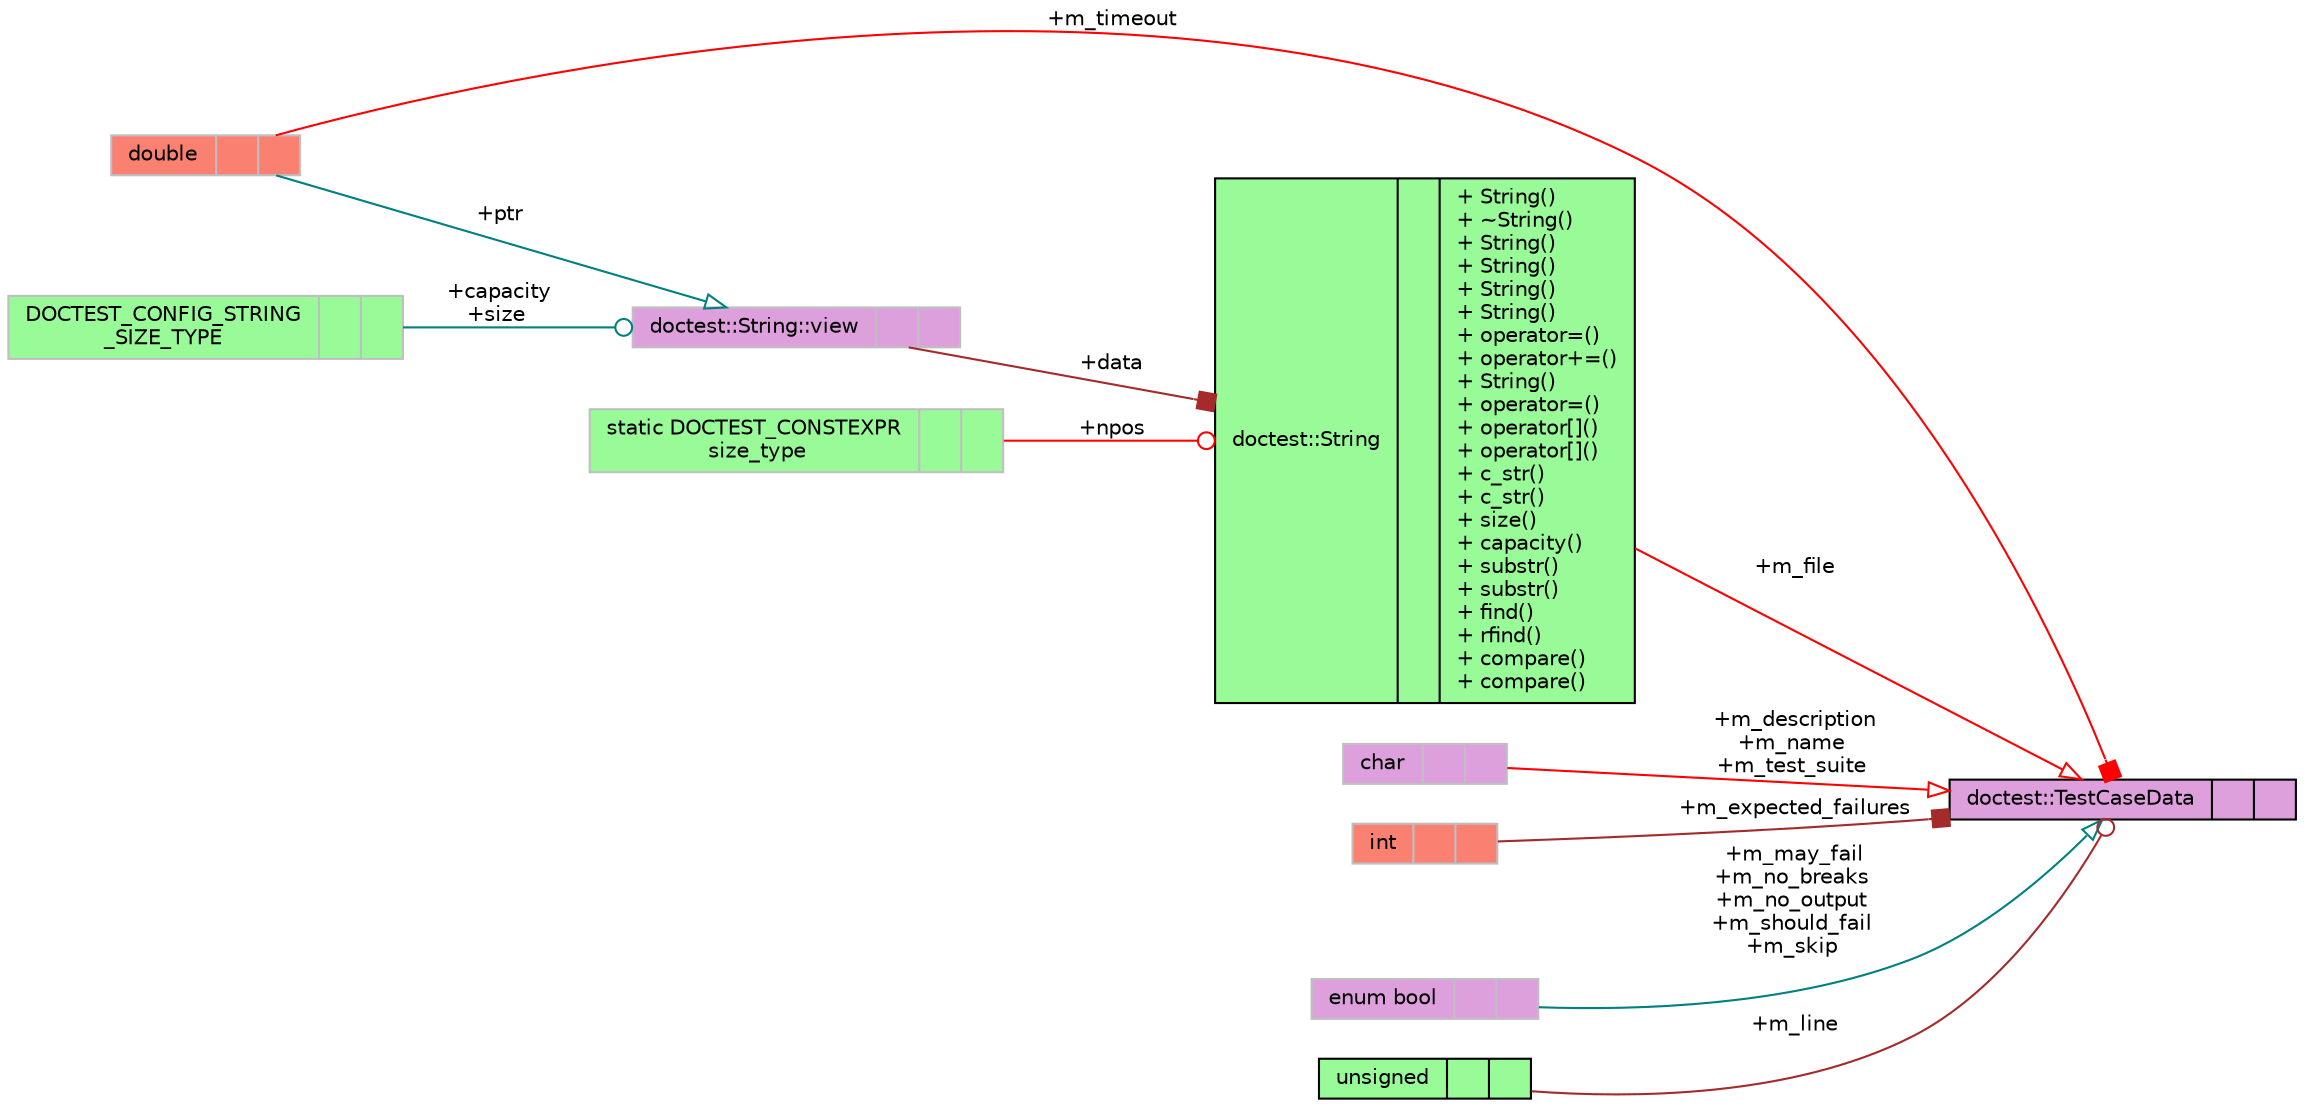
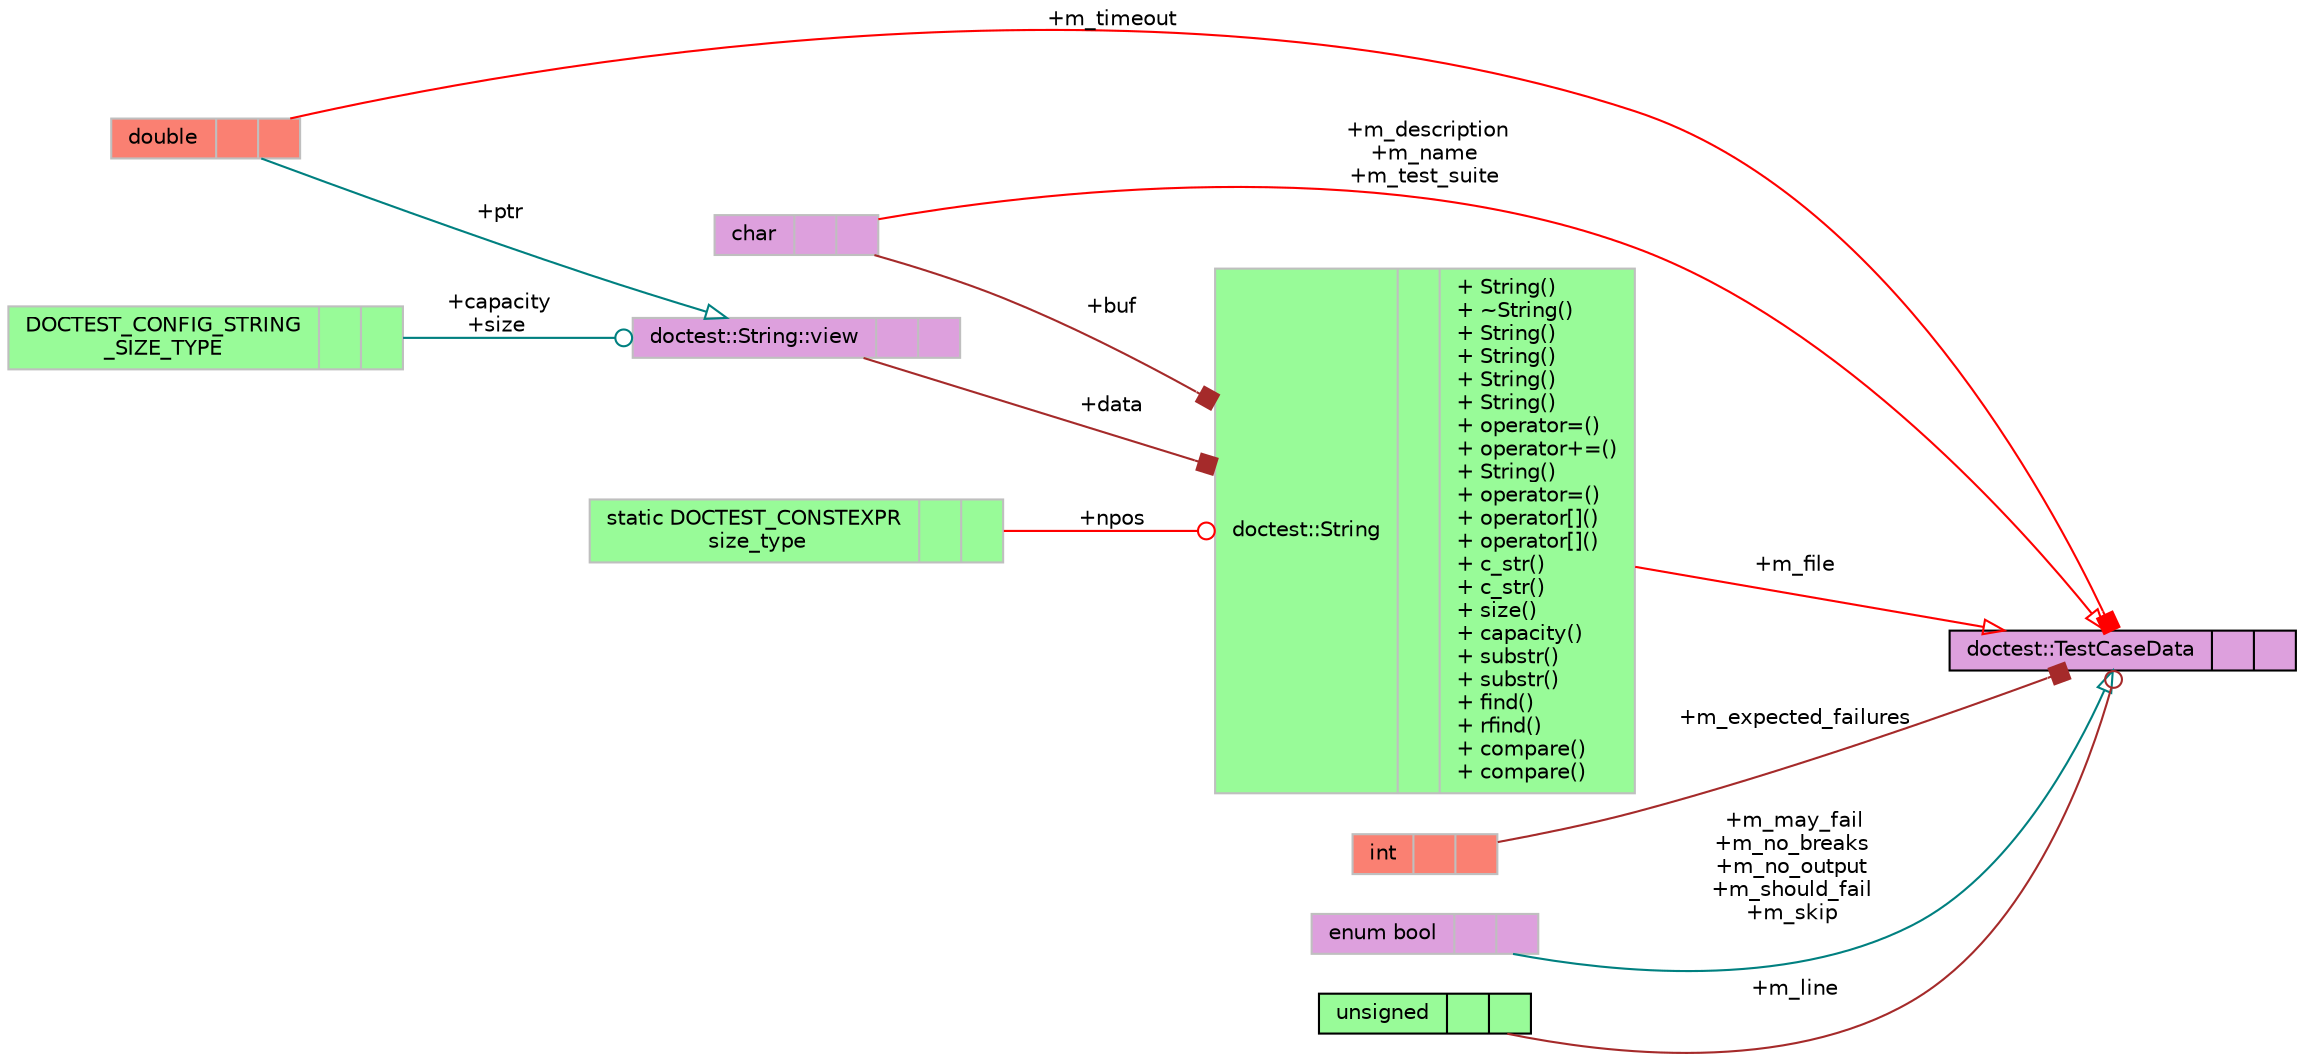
edge "char" -> "doctest::String": added, label "+buf"
node "doctest::String": color black -> grey75
